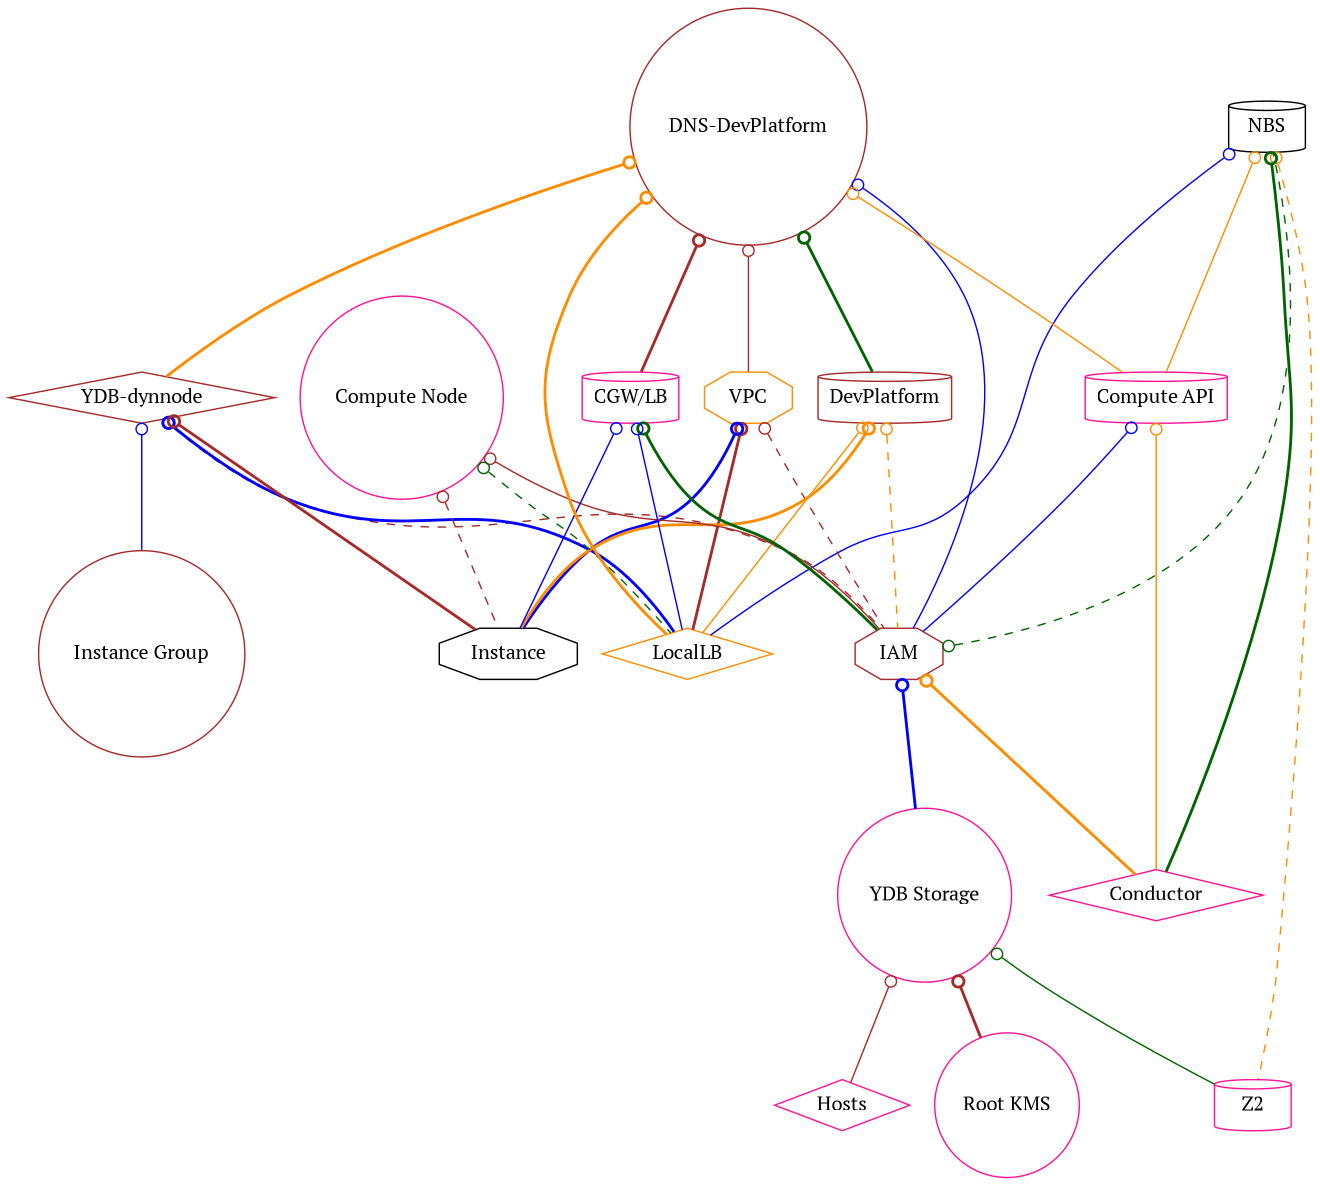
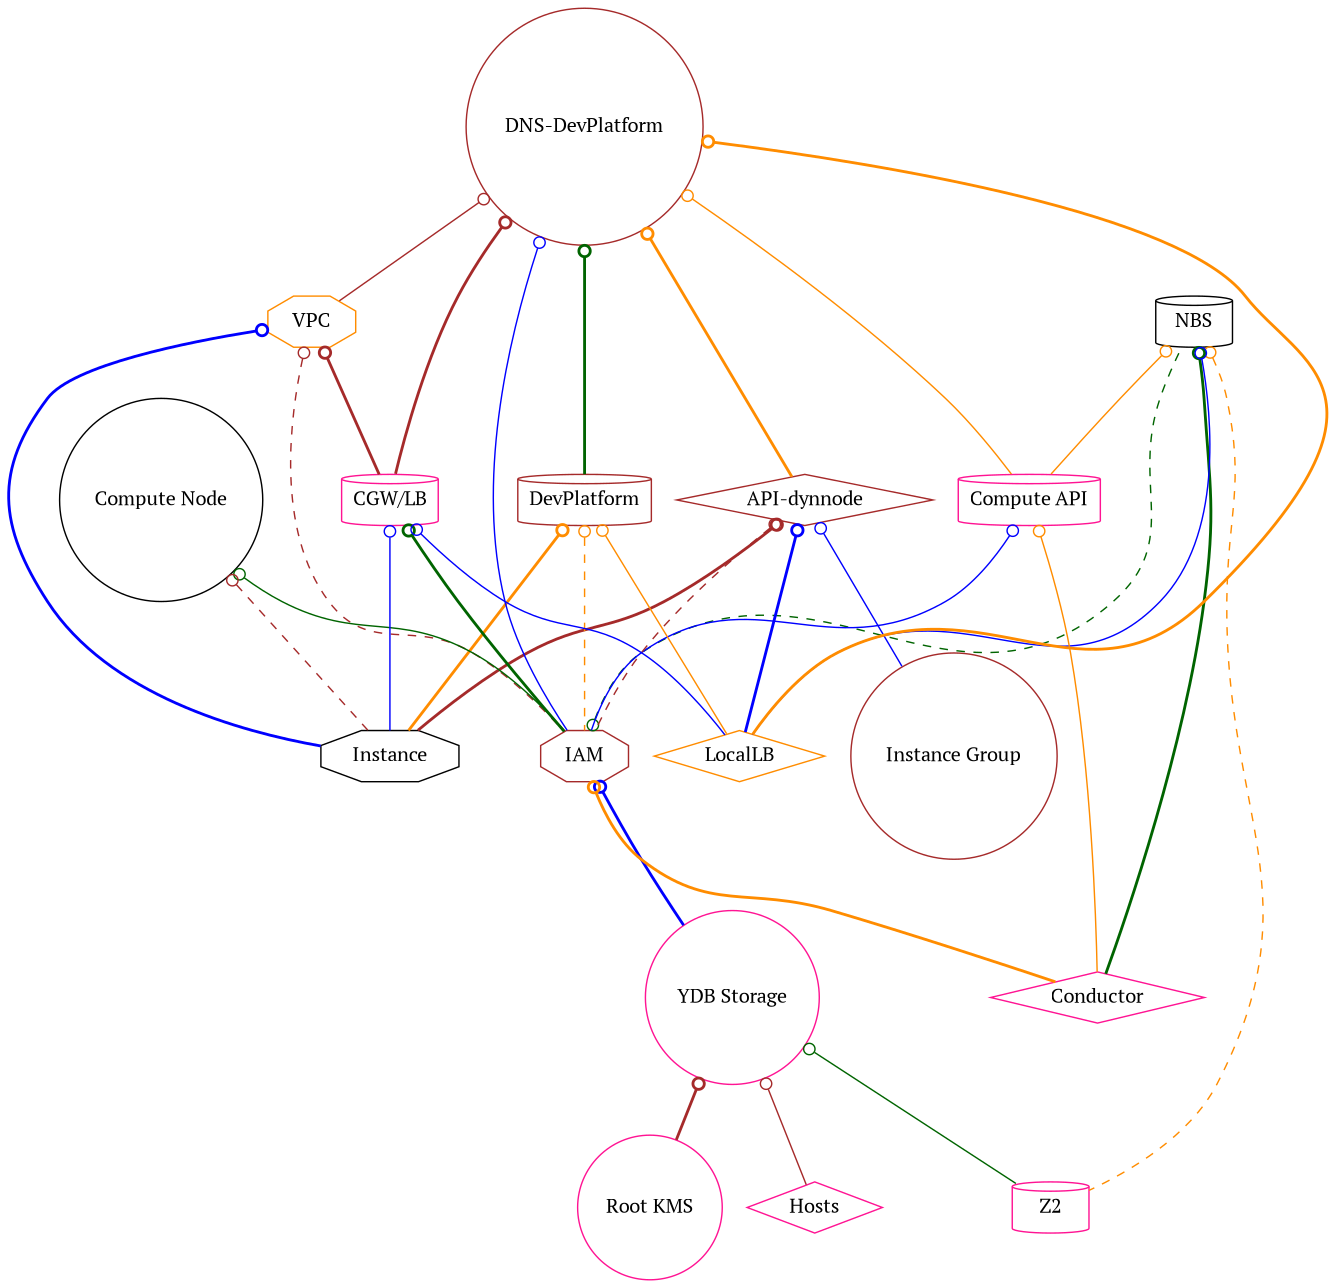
node "YDB-dynnode": label "YDB-dynnode" -> "API-dynnode"
node "Compute Node": color deeppink -> black
edge "LocalLB" -> "Compute Node": removed
edge "IAM" -> "Compute Node": color brown -> darkgreen
edge "LocalLB" -> "VPC": now "CGW/LB" -> "VPC"
